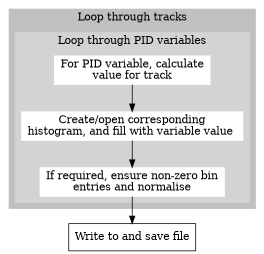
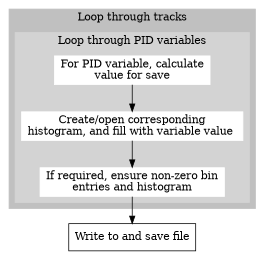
node "For PID variable, calculate value for track": label "For PID variable, calculate value for track" -> "For PID variable, calculate value for save"
node "If required, ensure non-zero bin entries and normalise": label "If required, ensure non-zero bin entries and normalise" -> "If required, ensure non-zero bin entries and histogram"
